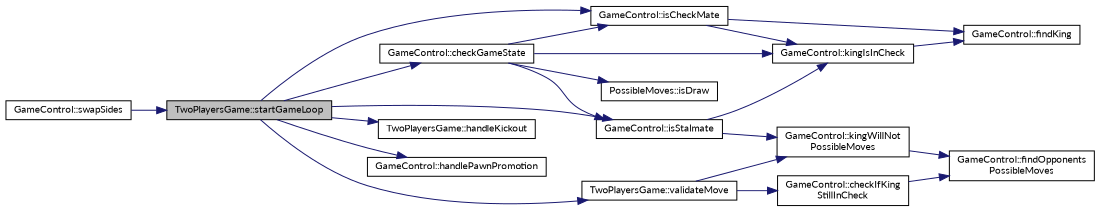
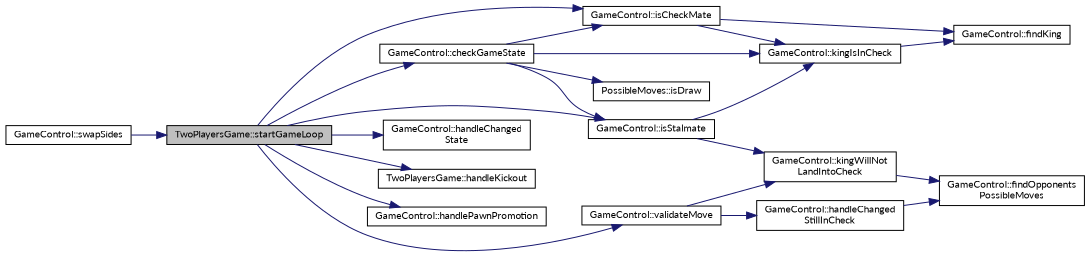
node "GameControl::handleChanged State": added
node "GameControl::kingWillNot PossibleMoves": label "GameControl::kingWillNot PossibleMoves" -> "GameControl::kingWillNot LandIntoCheck"
node "TwoPlayersGame::validateMove": label "TwoPlayersGame::validateMove" -> "GameControl::validateMove"
node "GameControl::checkIfKing StillInCheck": label "GameControl::checkIfKing StillInCheck" -> "GameControl::handleChanged StillInCheck"
